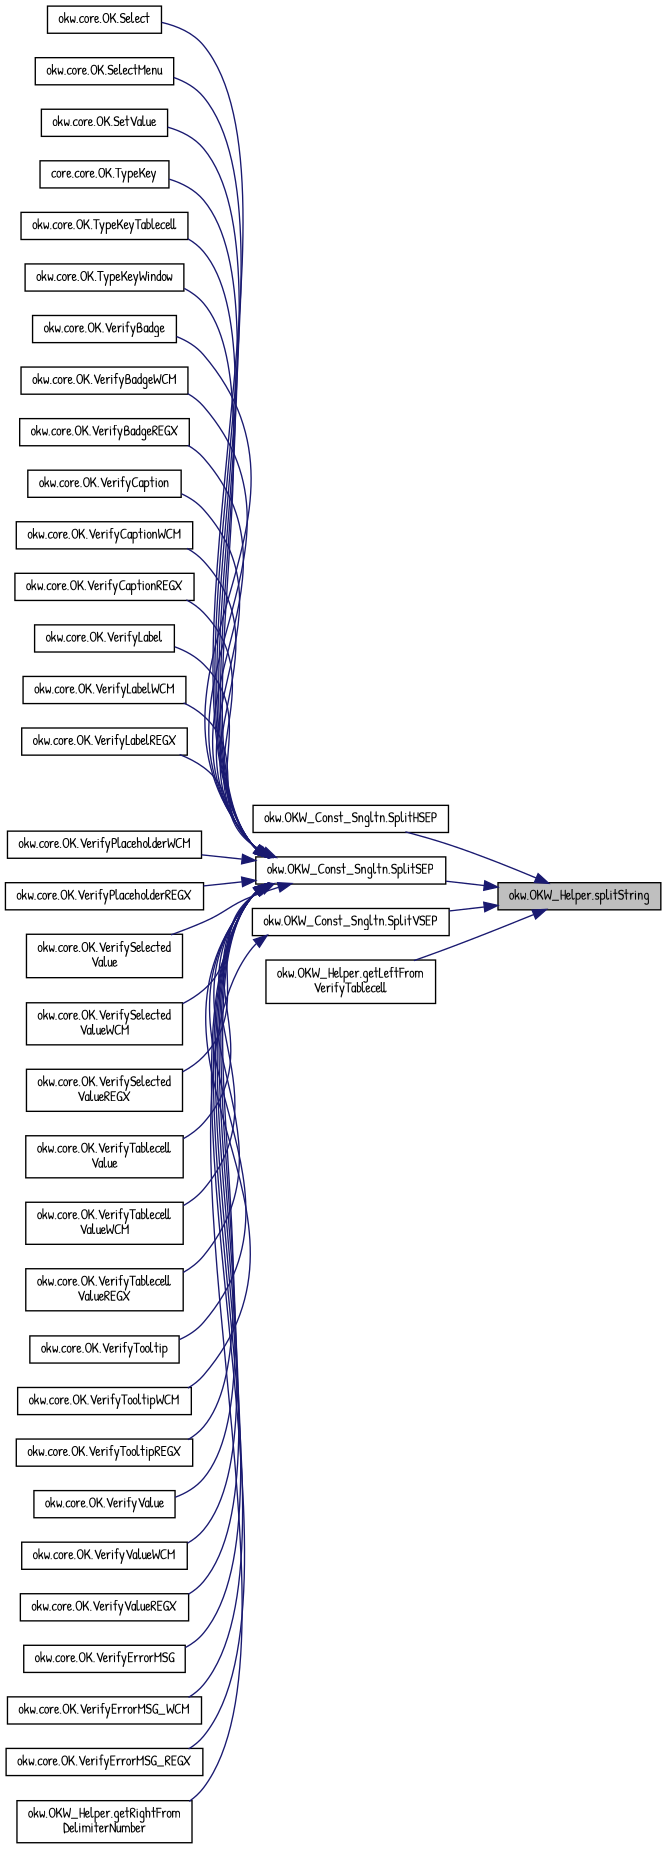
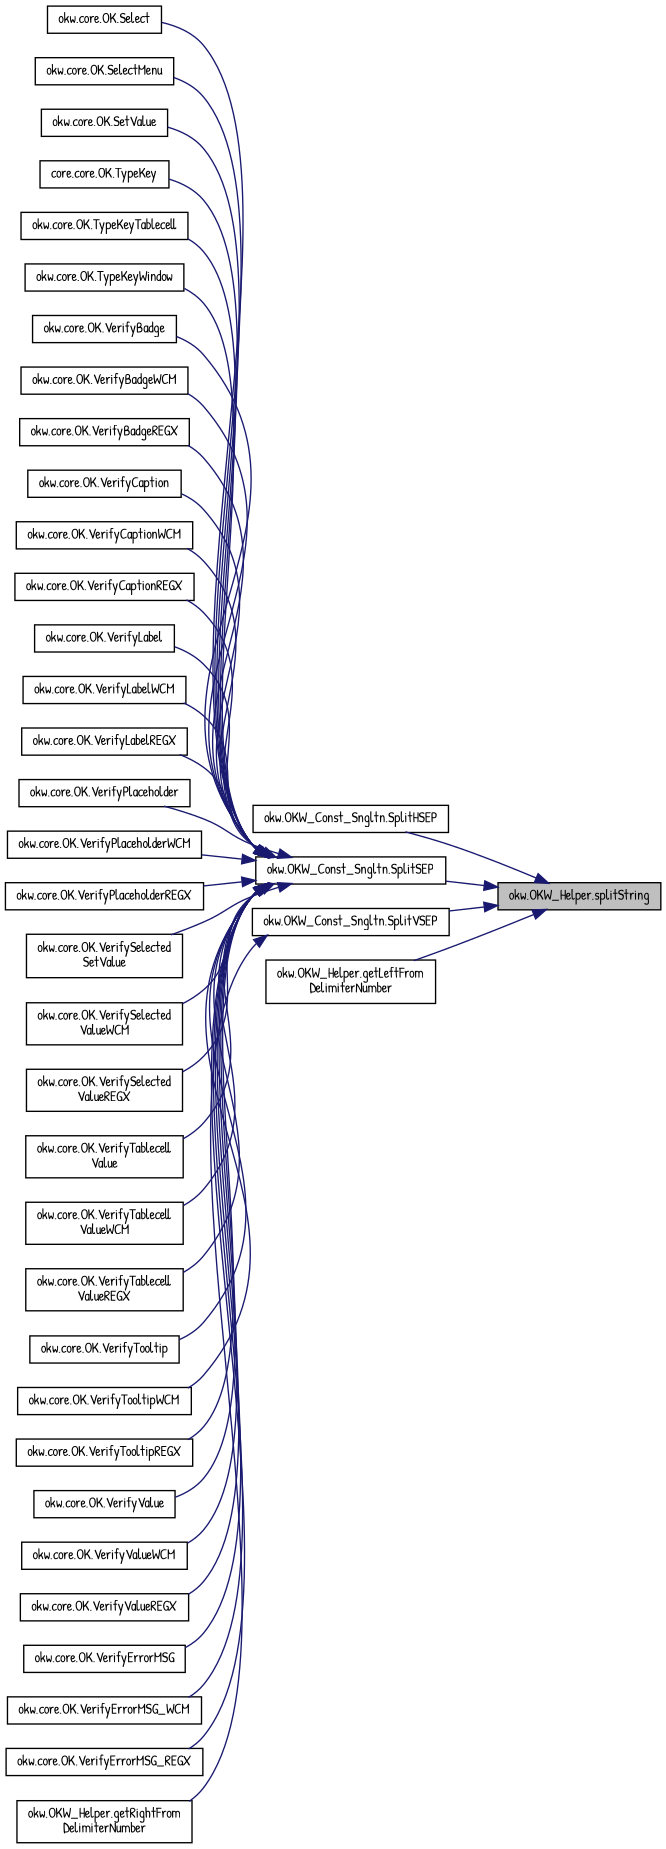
node "okw.core.OK.VerifyPlaceholder": added
node "okw.core.OK.VerifySelected Value": label "okw.core.OK.VerifySelected Value" -> "okw.core.OK.VerifySelected SetValue"
node "okw.OKW_Helper.getLeftFrom VerifyTablecell": label "okw.OKW_Helper.getLeftFrom VerifyTablecell" -> "okw.OKW_Helper.getLeftFrom DelimiterNumber"
